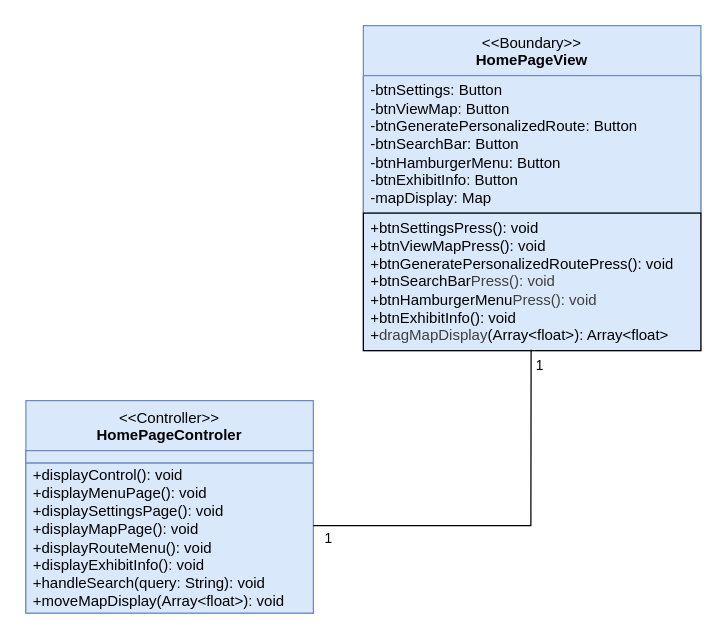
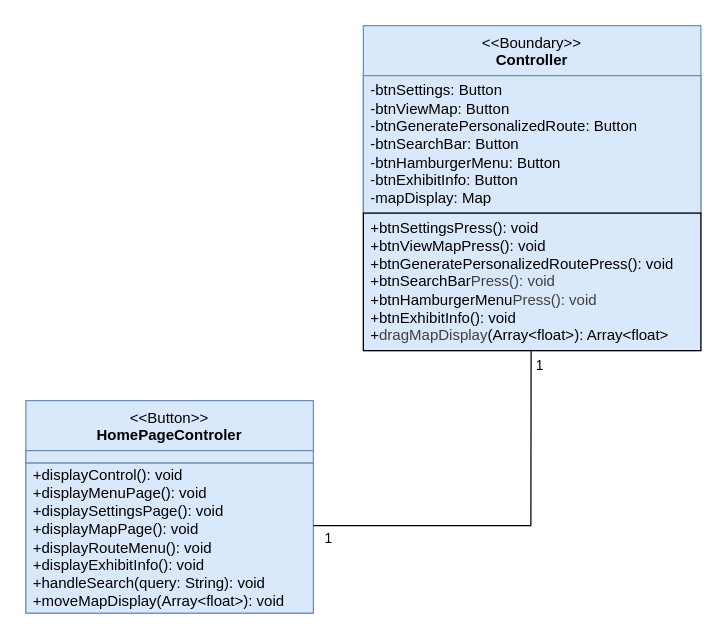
node "<<Boundary>> HomePageView": label "<<Boundary>> HomePageView" -> "<<Boundary>> Controller"
node "<<Controller>> HomePageControler": label "<<Controller>> HomePageControler" -> "<<Button>> HomePageControler"
